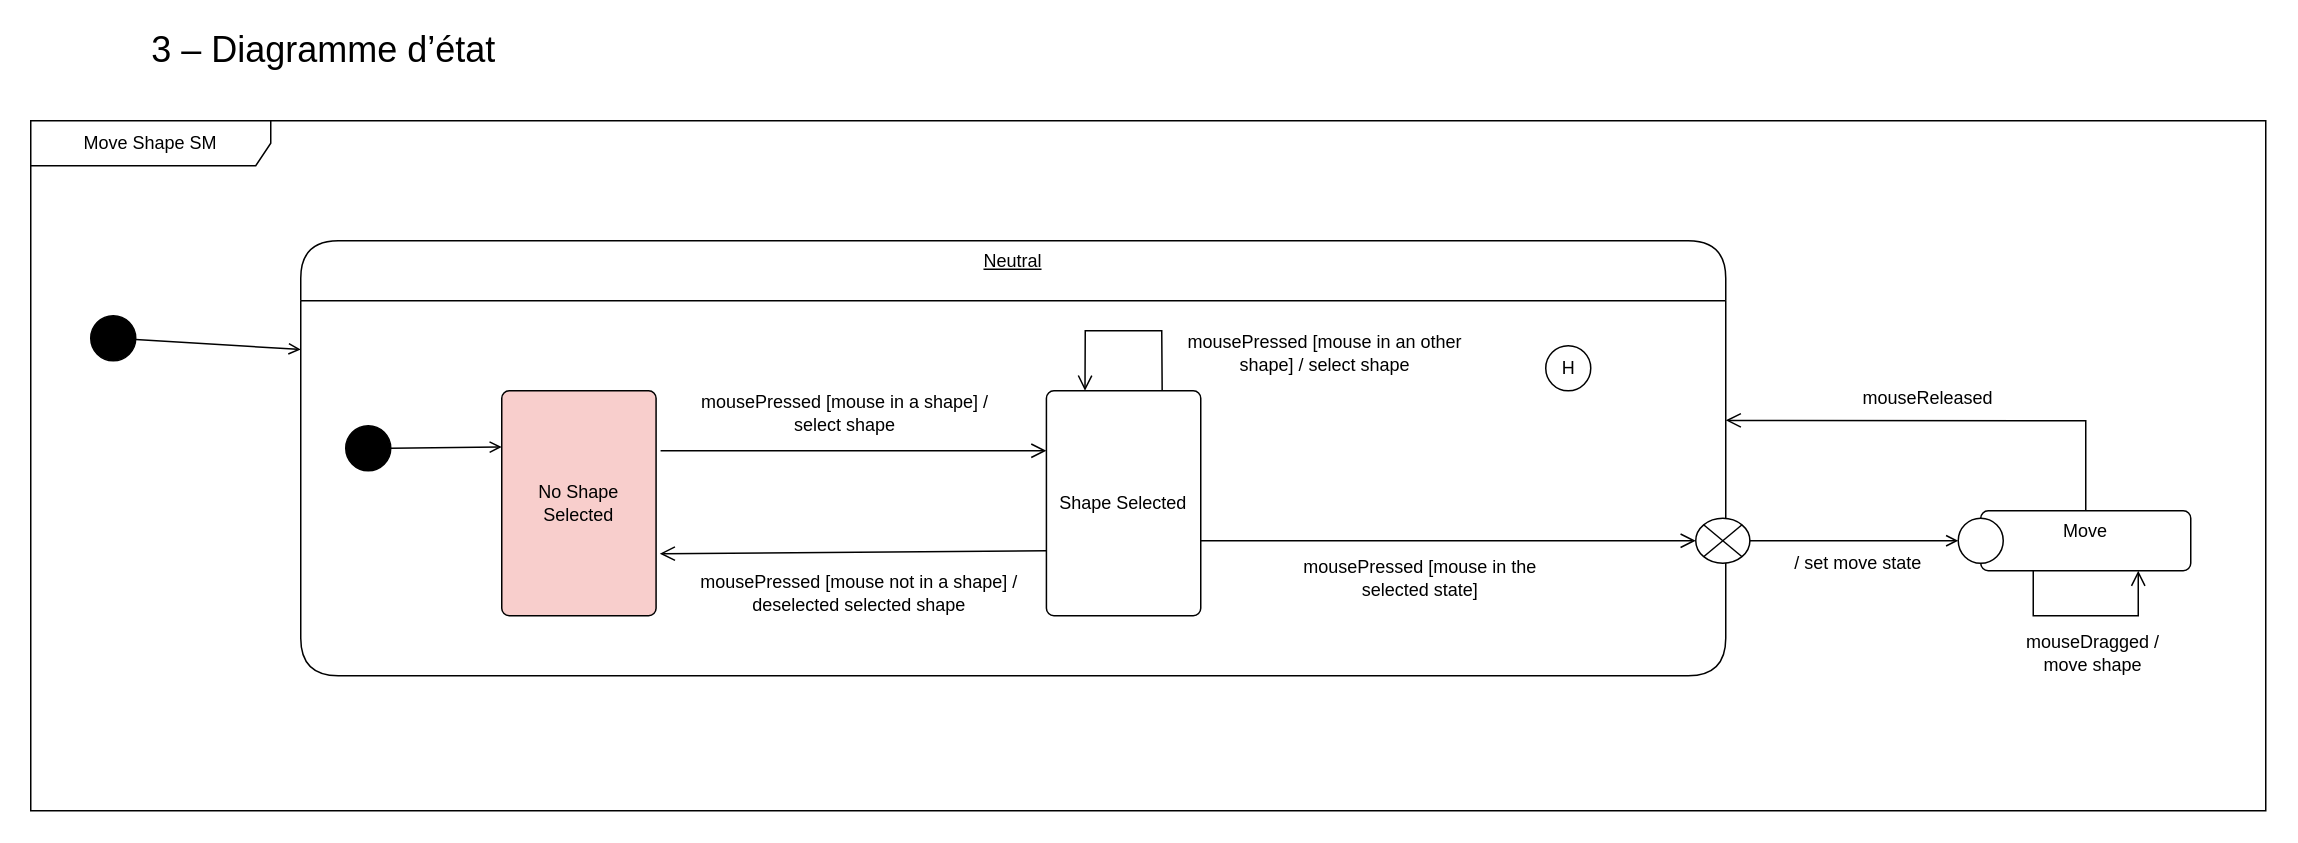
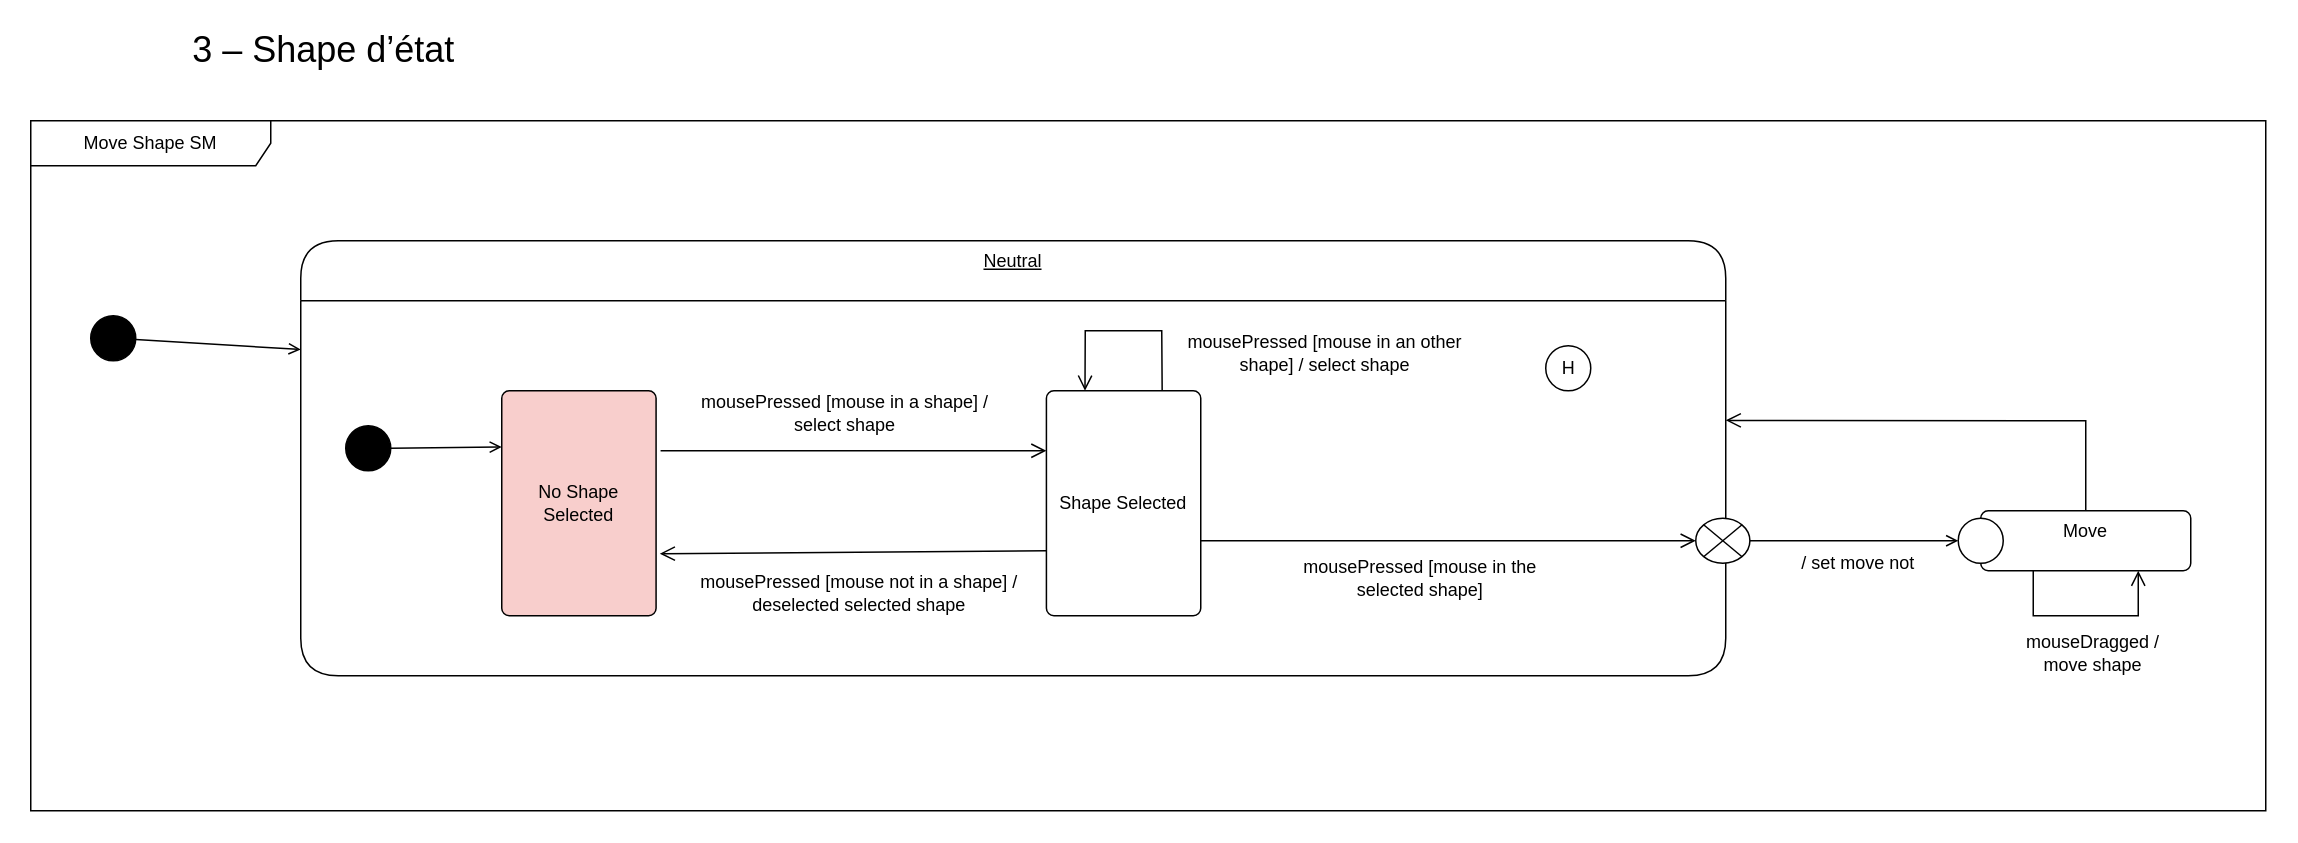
node "3 – Diagramme d’état": label "3 – Diagramme d’état" -> "3 – Shape d’état"
node "mouseReleased": removed
node "/ set move state": label "/ set move state" -> "/ set move not"
node "mousePressed [mouse in the selected state]": label "mousePressed [mouse in the selected state]" -> "mousePressed [mouse in the selected shape]"
